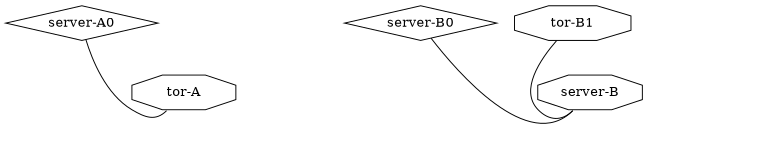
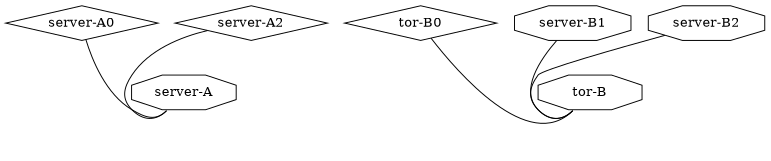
node "server-A2": added
node "server-B0": label "server-B0" -> "tor-B0"
node "tor-B1": label "tor-B1" -> "server-B1"
node "server-B2": added
node "tor-A": label "tor-A" -> "server-A"
node "server-B": label "server-B" -> "tor-B"
